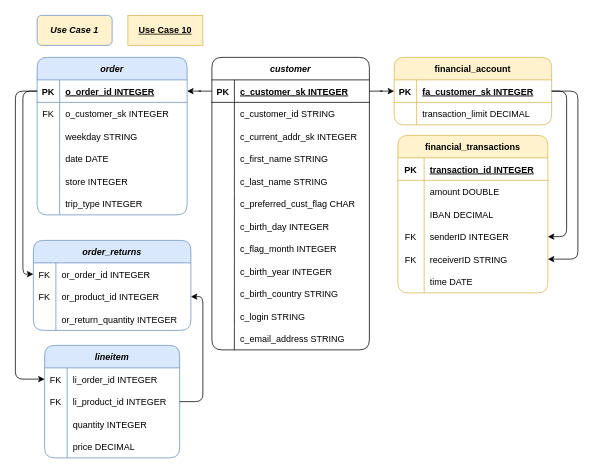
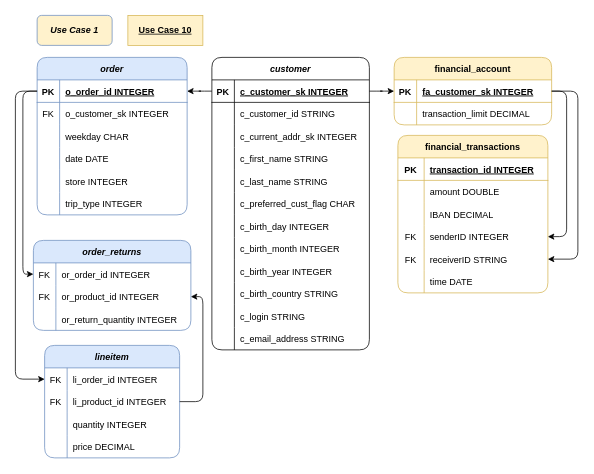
node "weekday STRING": label "weekday STRING" -> "weekday CHAR"
node "c_flag_month INTEGER": label "c_flag_month INTEGER" -> "c_birth_month INTEGER"
